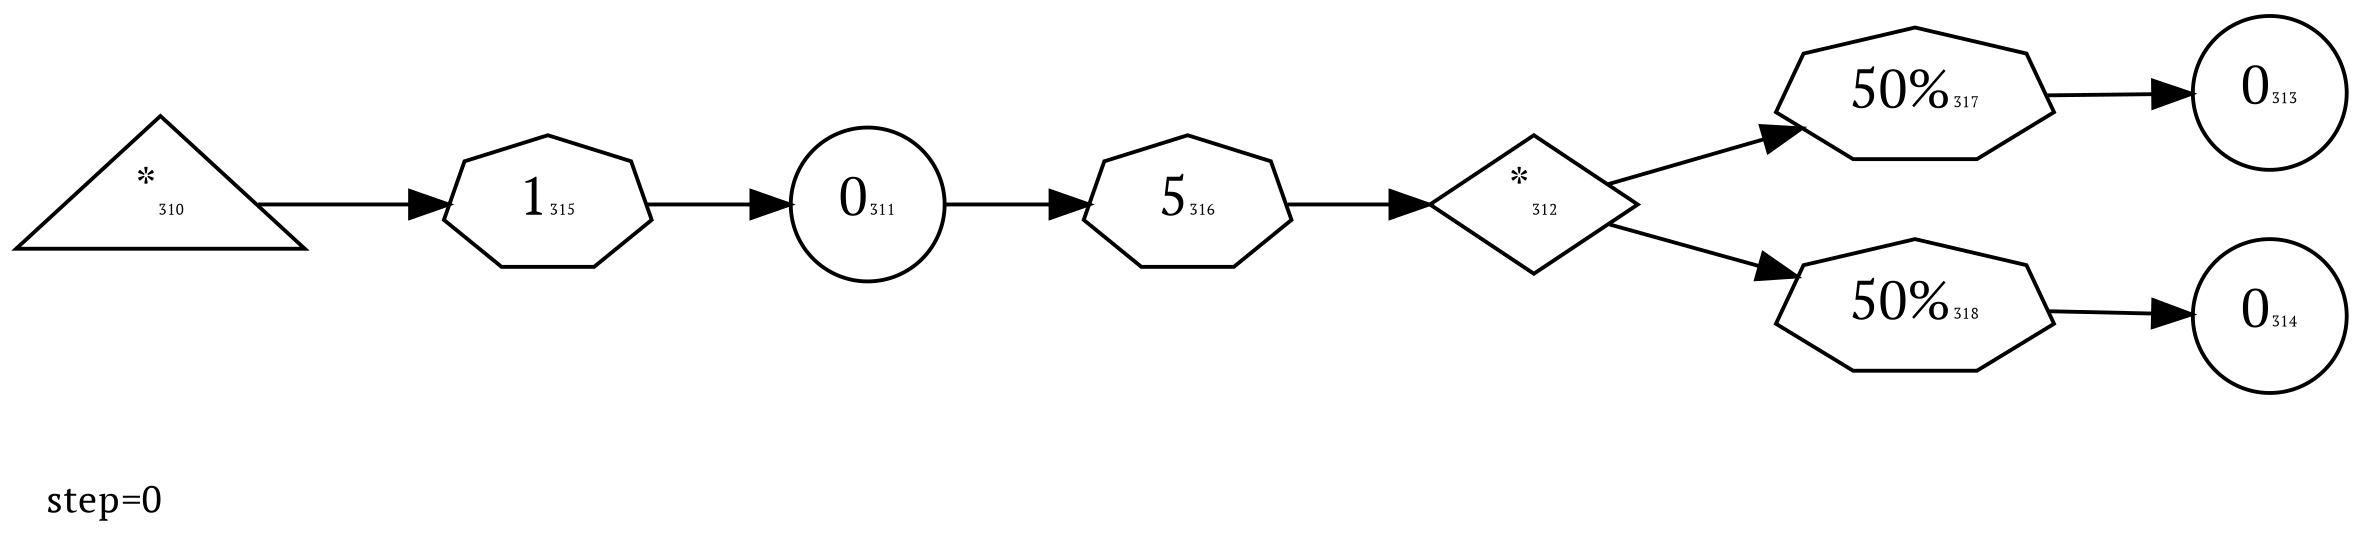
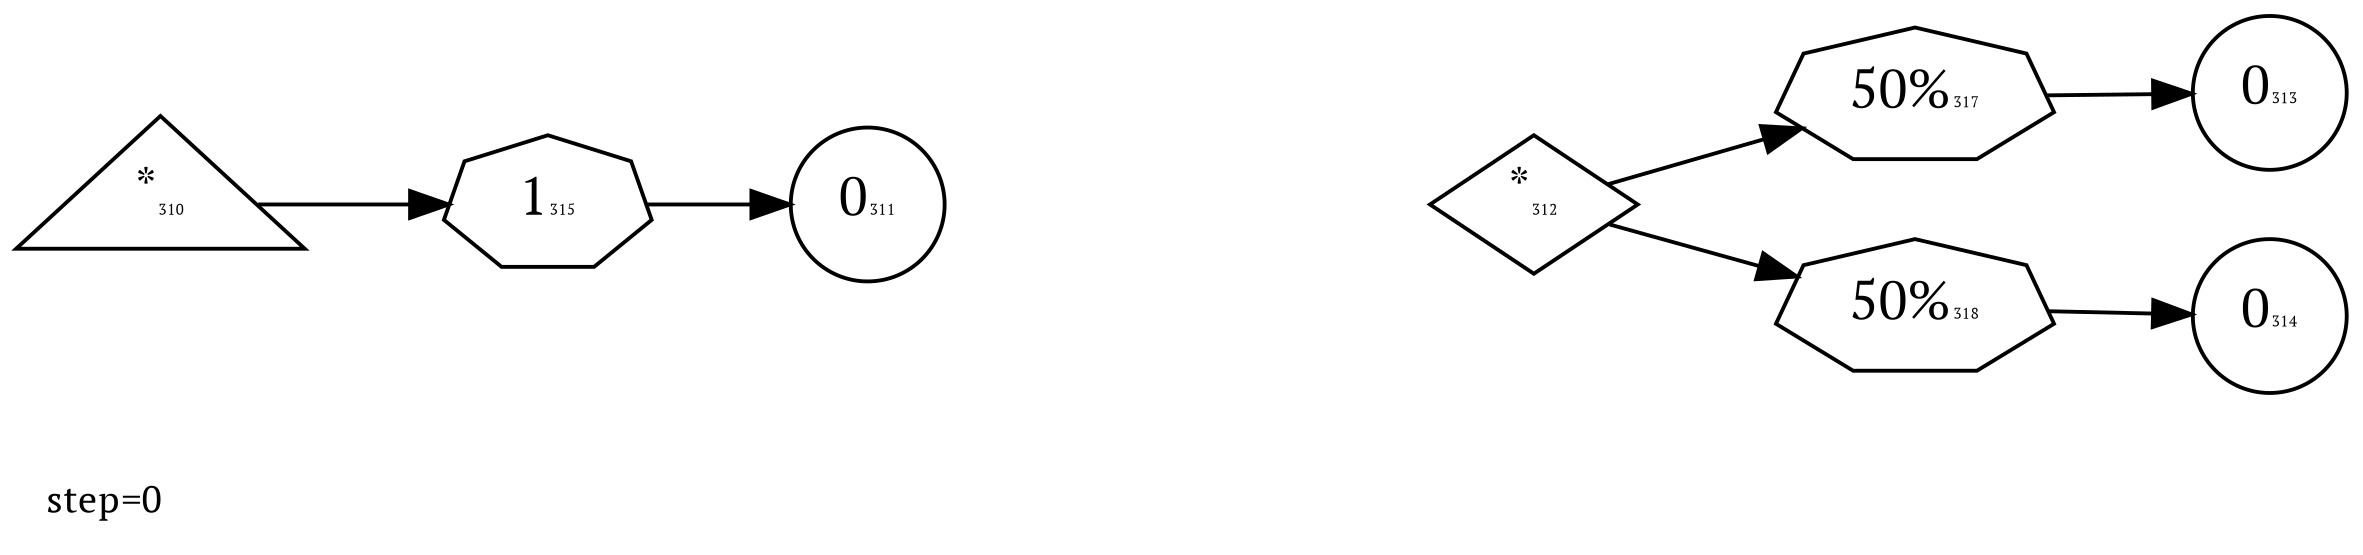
node "5": removed
